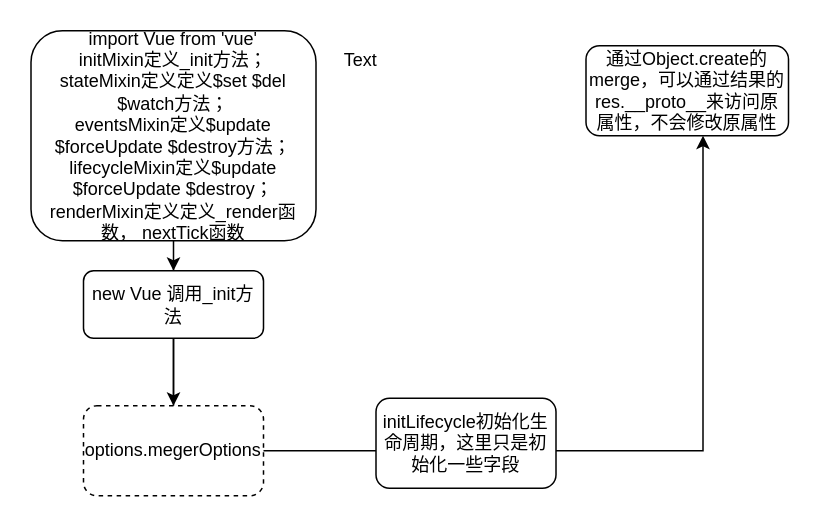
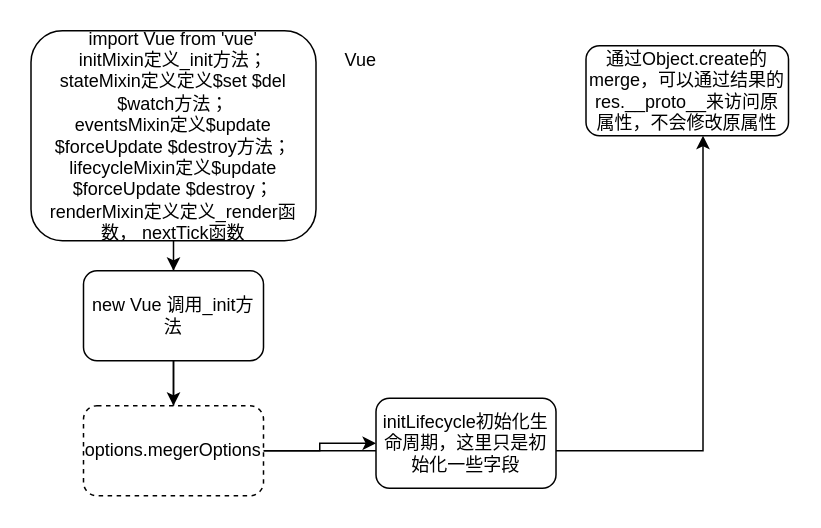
node "Text": label "Text" -> "Vue"
node "new Vue 调用_init方法": size 180x68 -> 180x90
edge "options.megerOptions" -> "initLifecycle初始化生命周期，这里只是初始化一些字段": added
